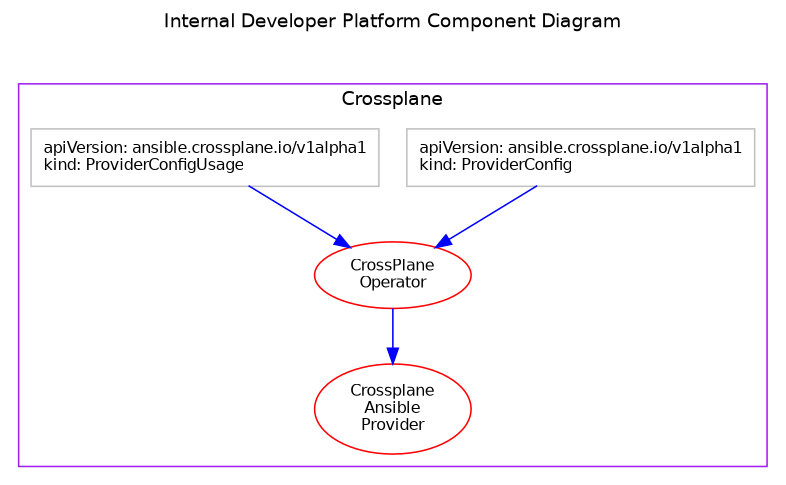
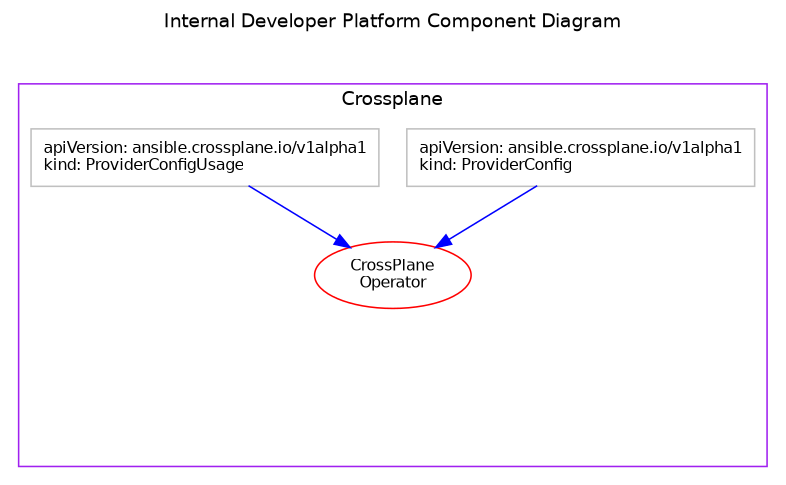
node "Crossplane Ansible Provider": removed
